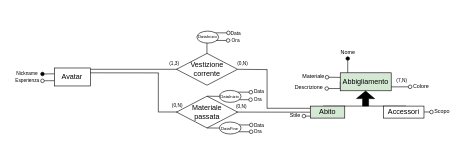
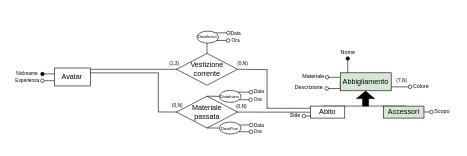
node "Abito": fillcolor #d5e8d4 -> #ffffff
node "Accessori": fillcolor #ffffff -> #d5e8d4
